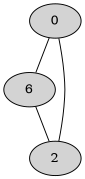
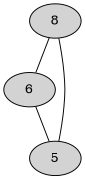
node "0": label "0" -> "8"
node "2": label "2" -> "5"
